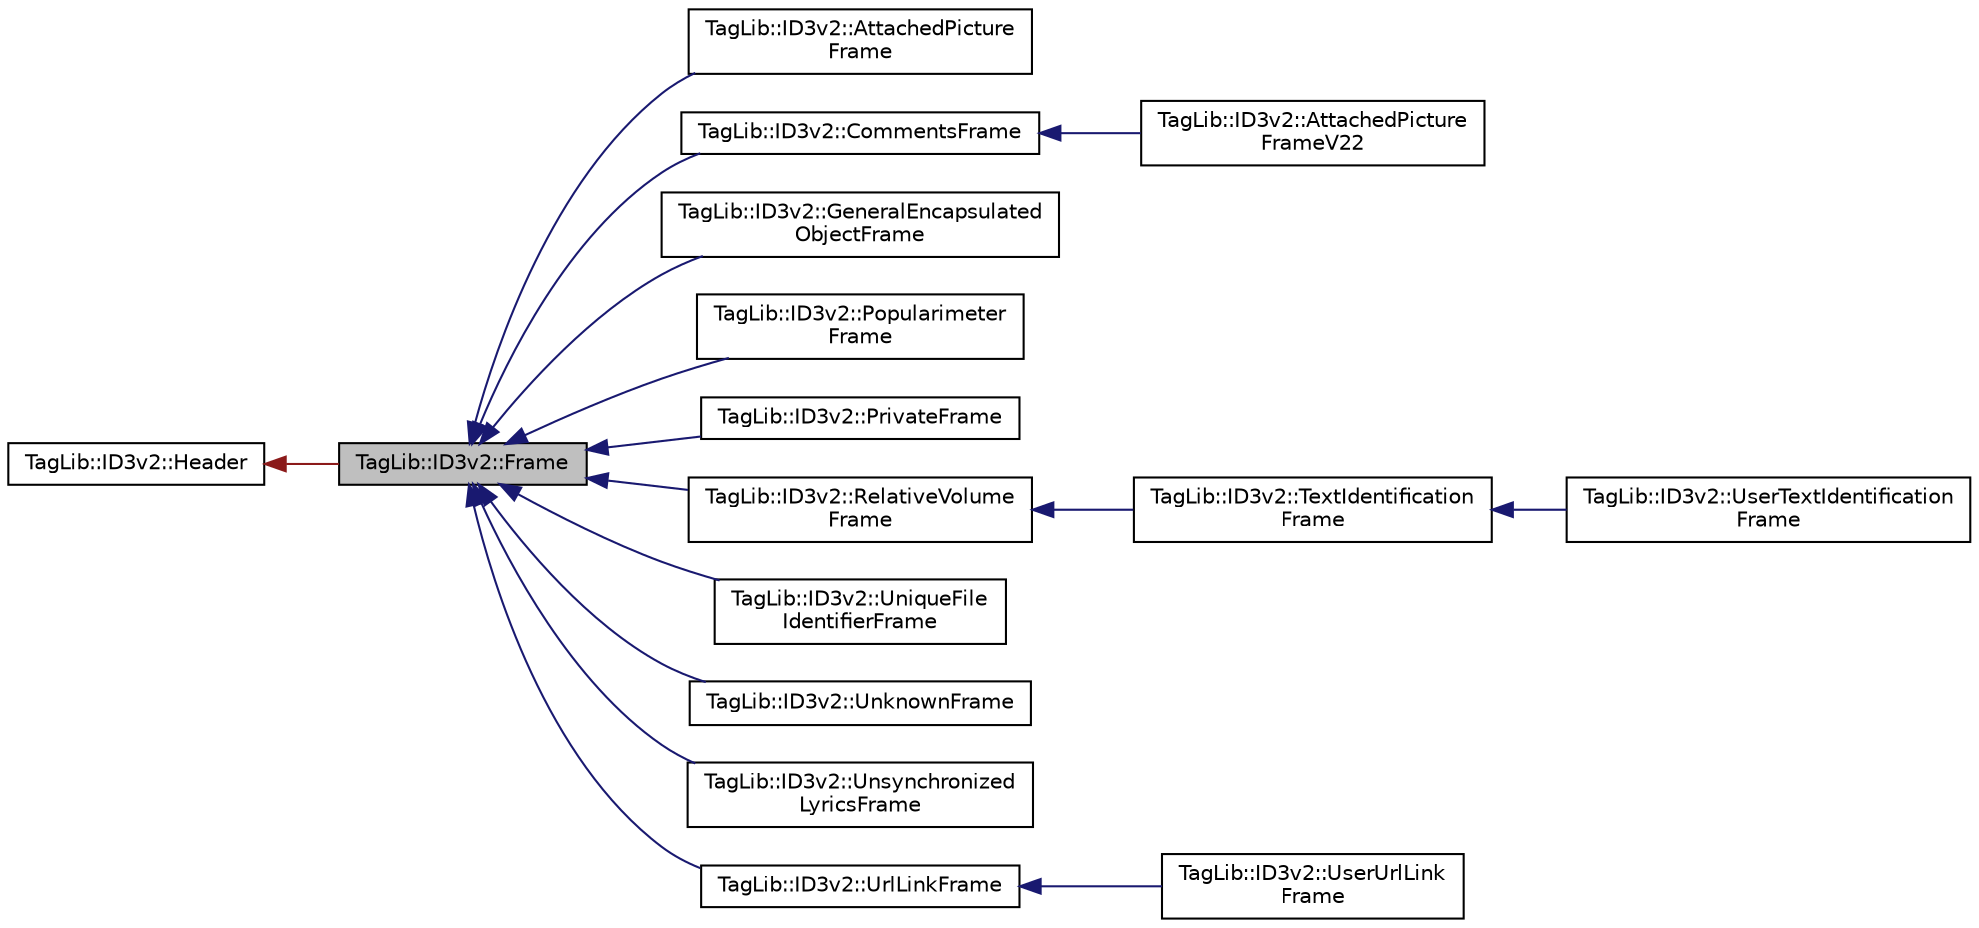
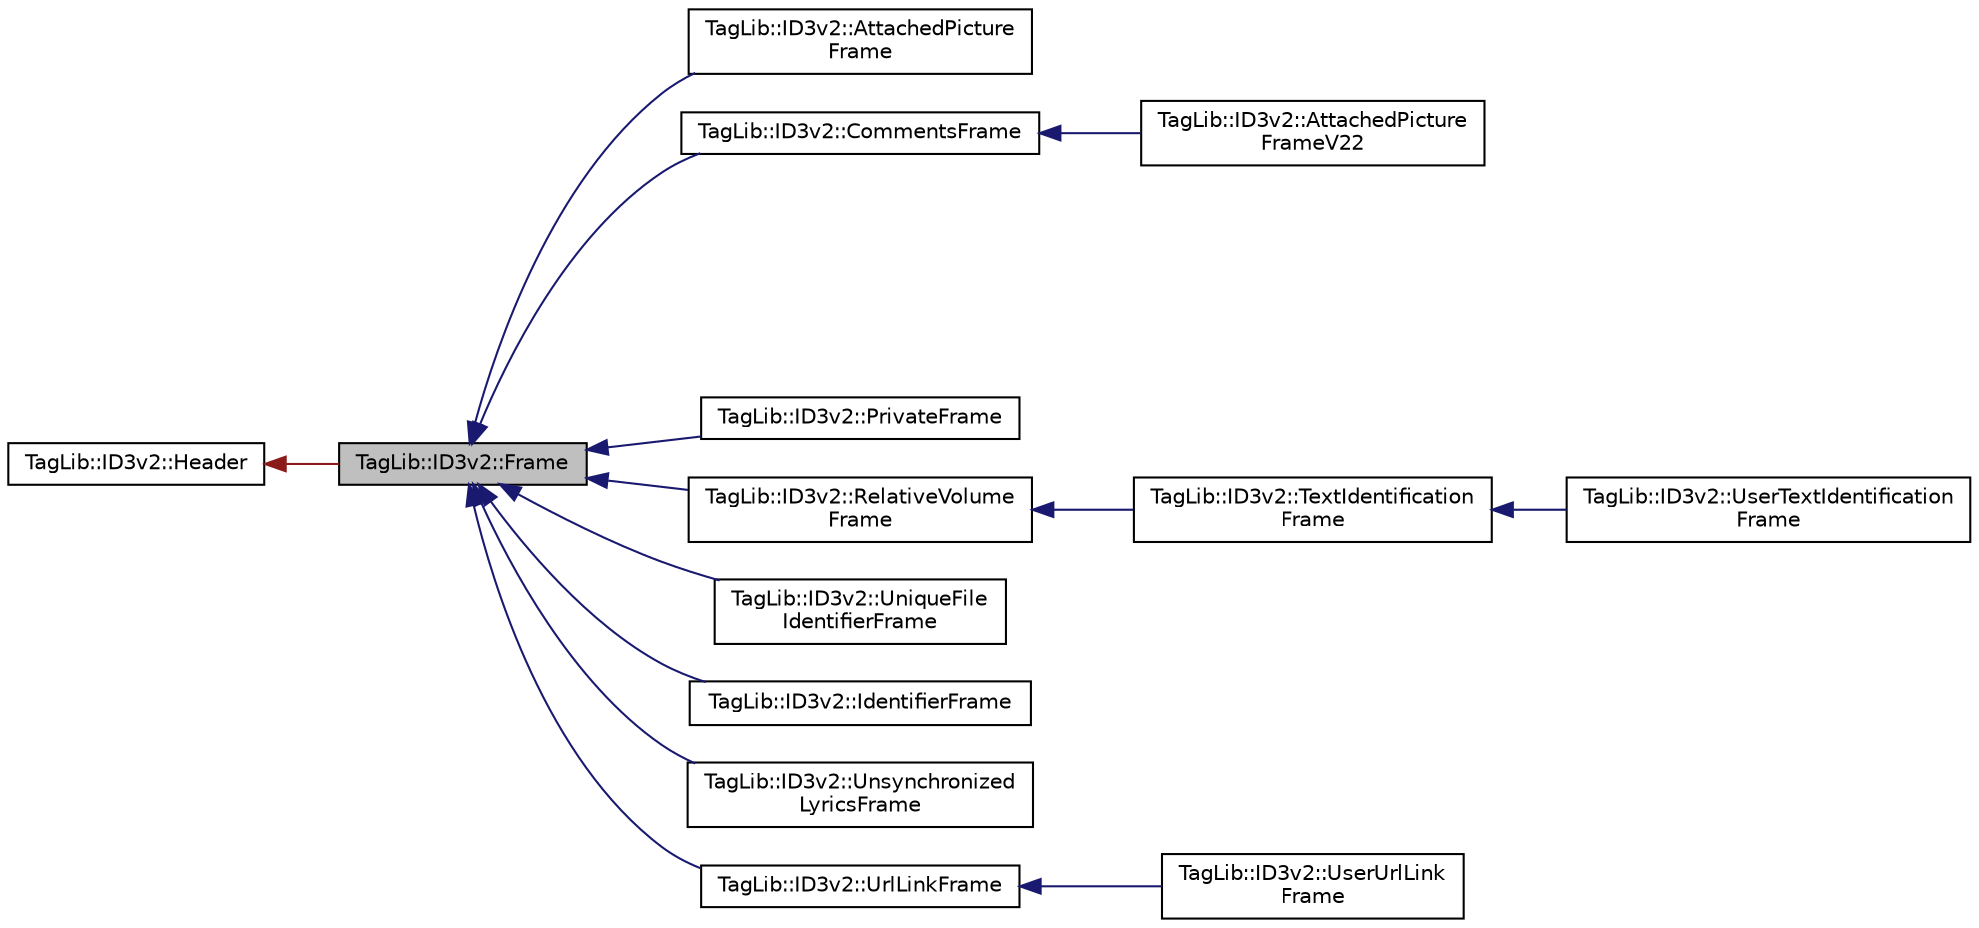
node "TagLib::ID3v2::GeneralEncapsulated ObjectFrame": removed
node "TagLib::ID3v2::Popularimeter Frame": removed
node "TagLib::ID3v2::UnknownFrame": label "TagLib::ID3v2::UnknownFrame" -> "TagLib::ID3v2::IdentifierFrame"
